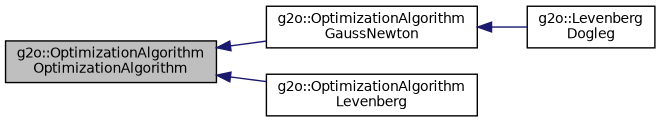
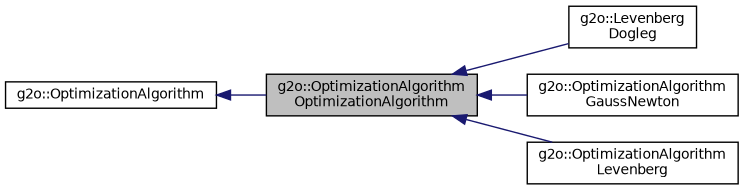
edge "g2o::Levenberg Dogleg" -> "g2o::OptimizationAlgorithm GaussNewton": now "g2o::Levenberg Dogleg" -> "g2o::OptimizationAlgorithm OptimizationAlgorithm"
node "g2o::OptimizationAlgorithm": added
